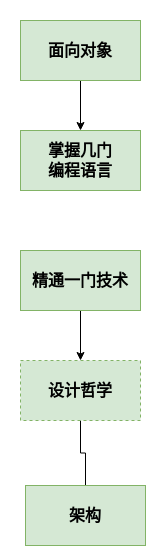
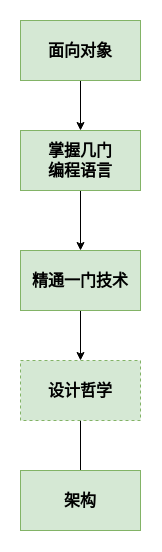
edge "掌握几门 编程语言" -> "精通一门技术": added
node "架构": moved (86, 516) -> (81, 501)
